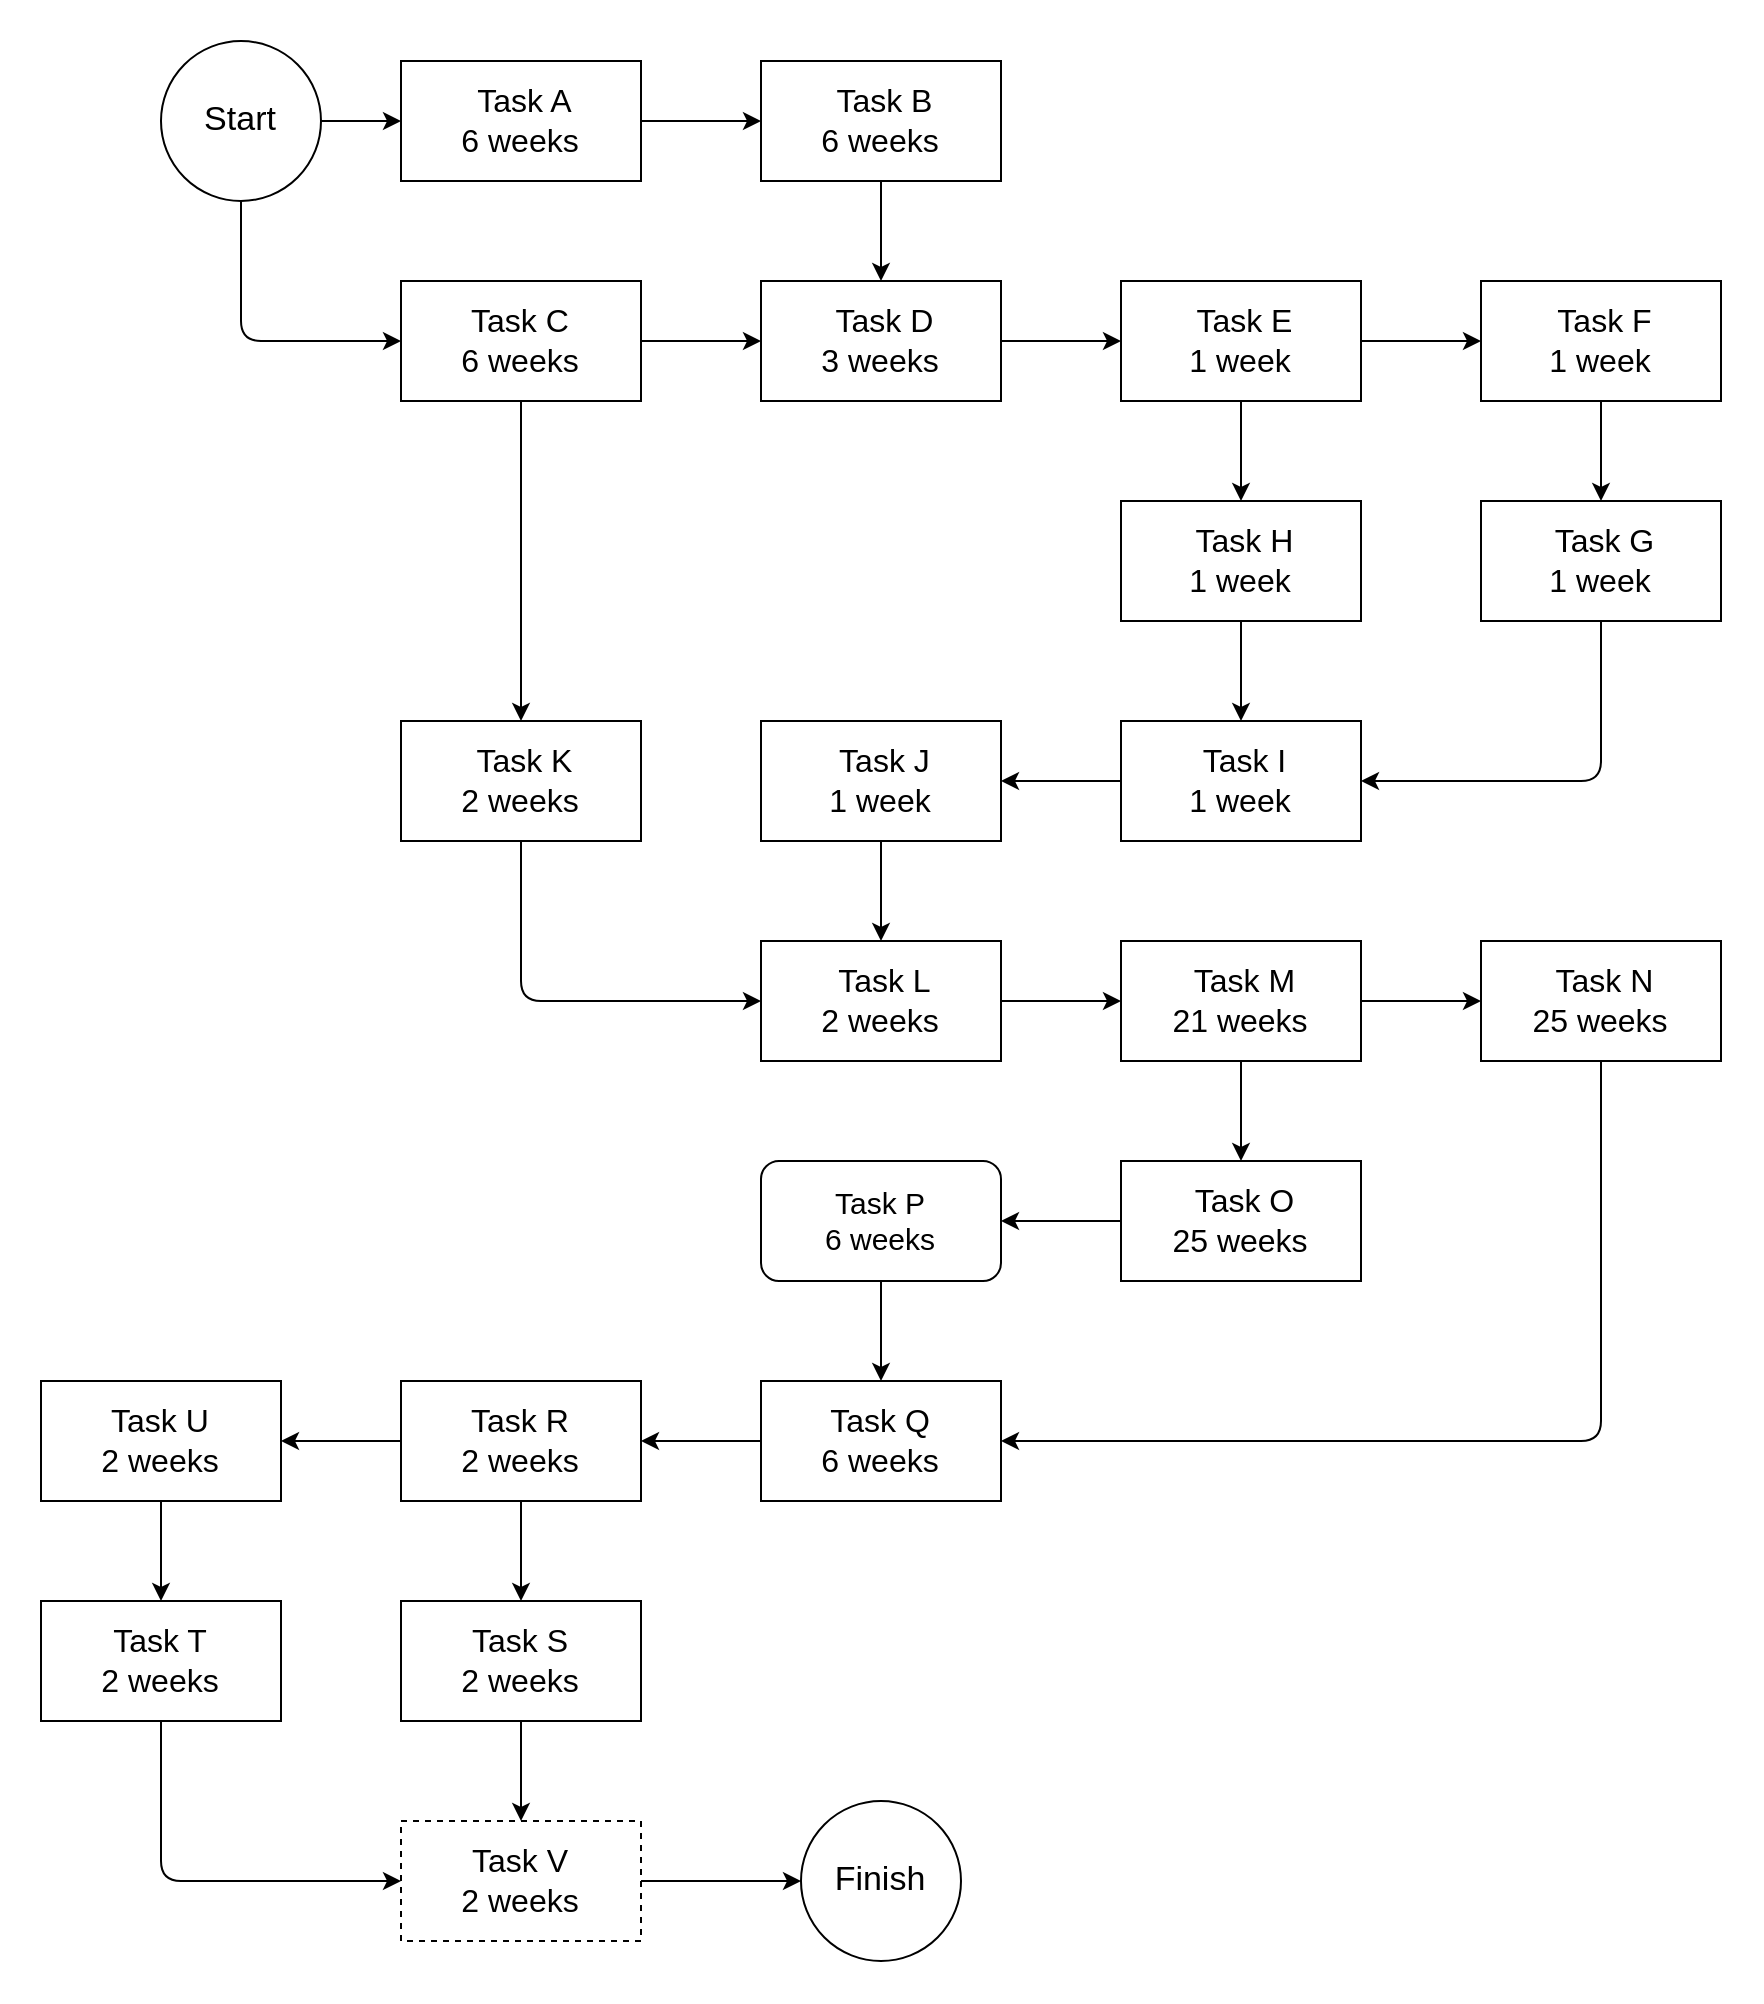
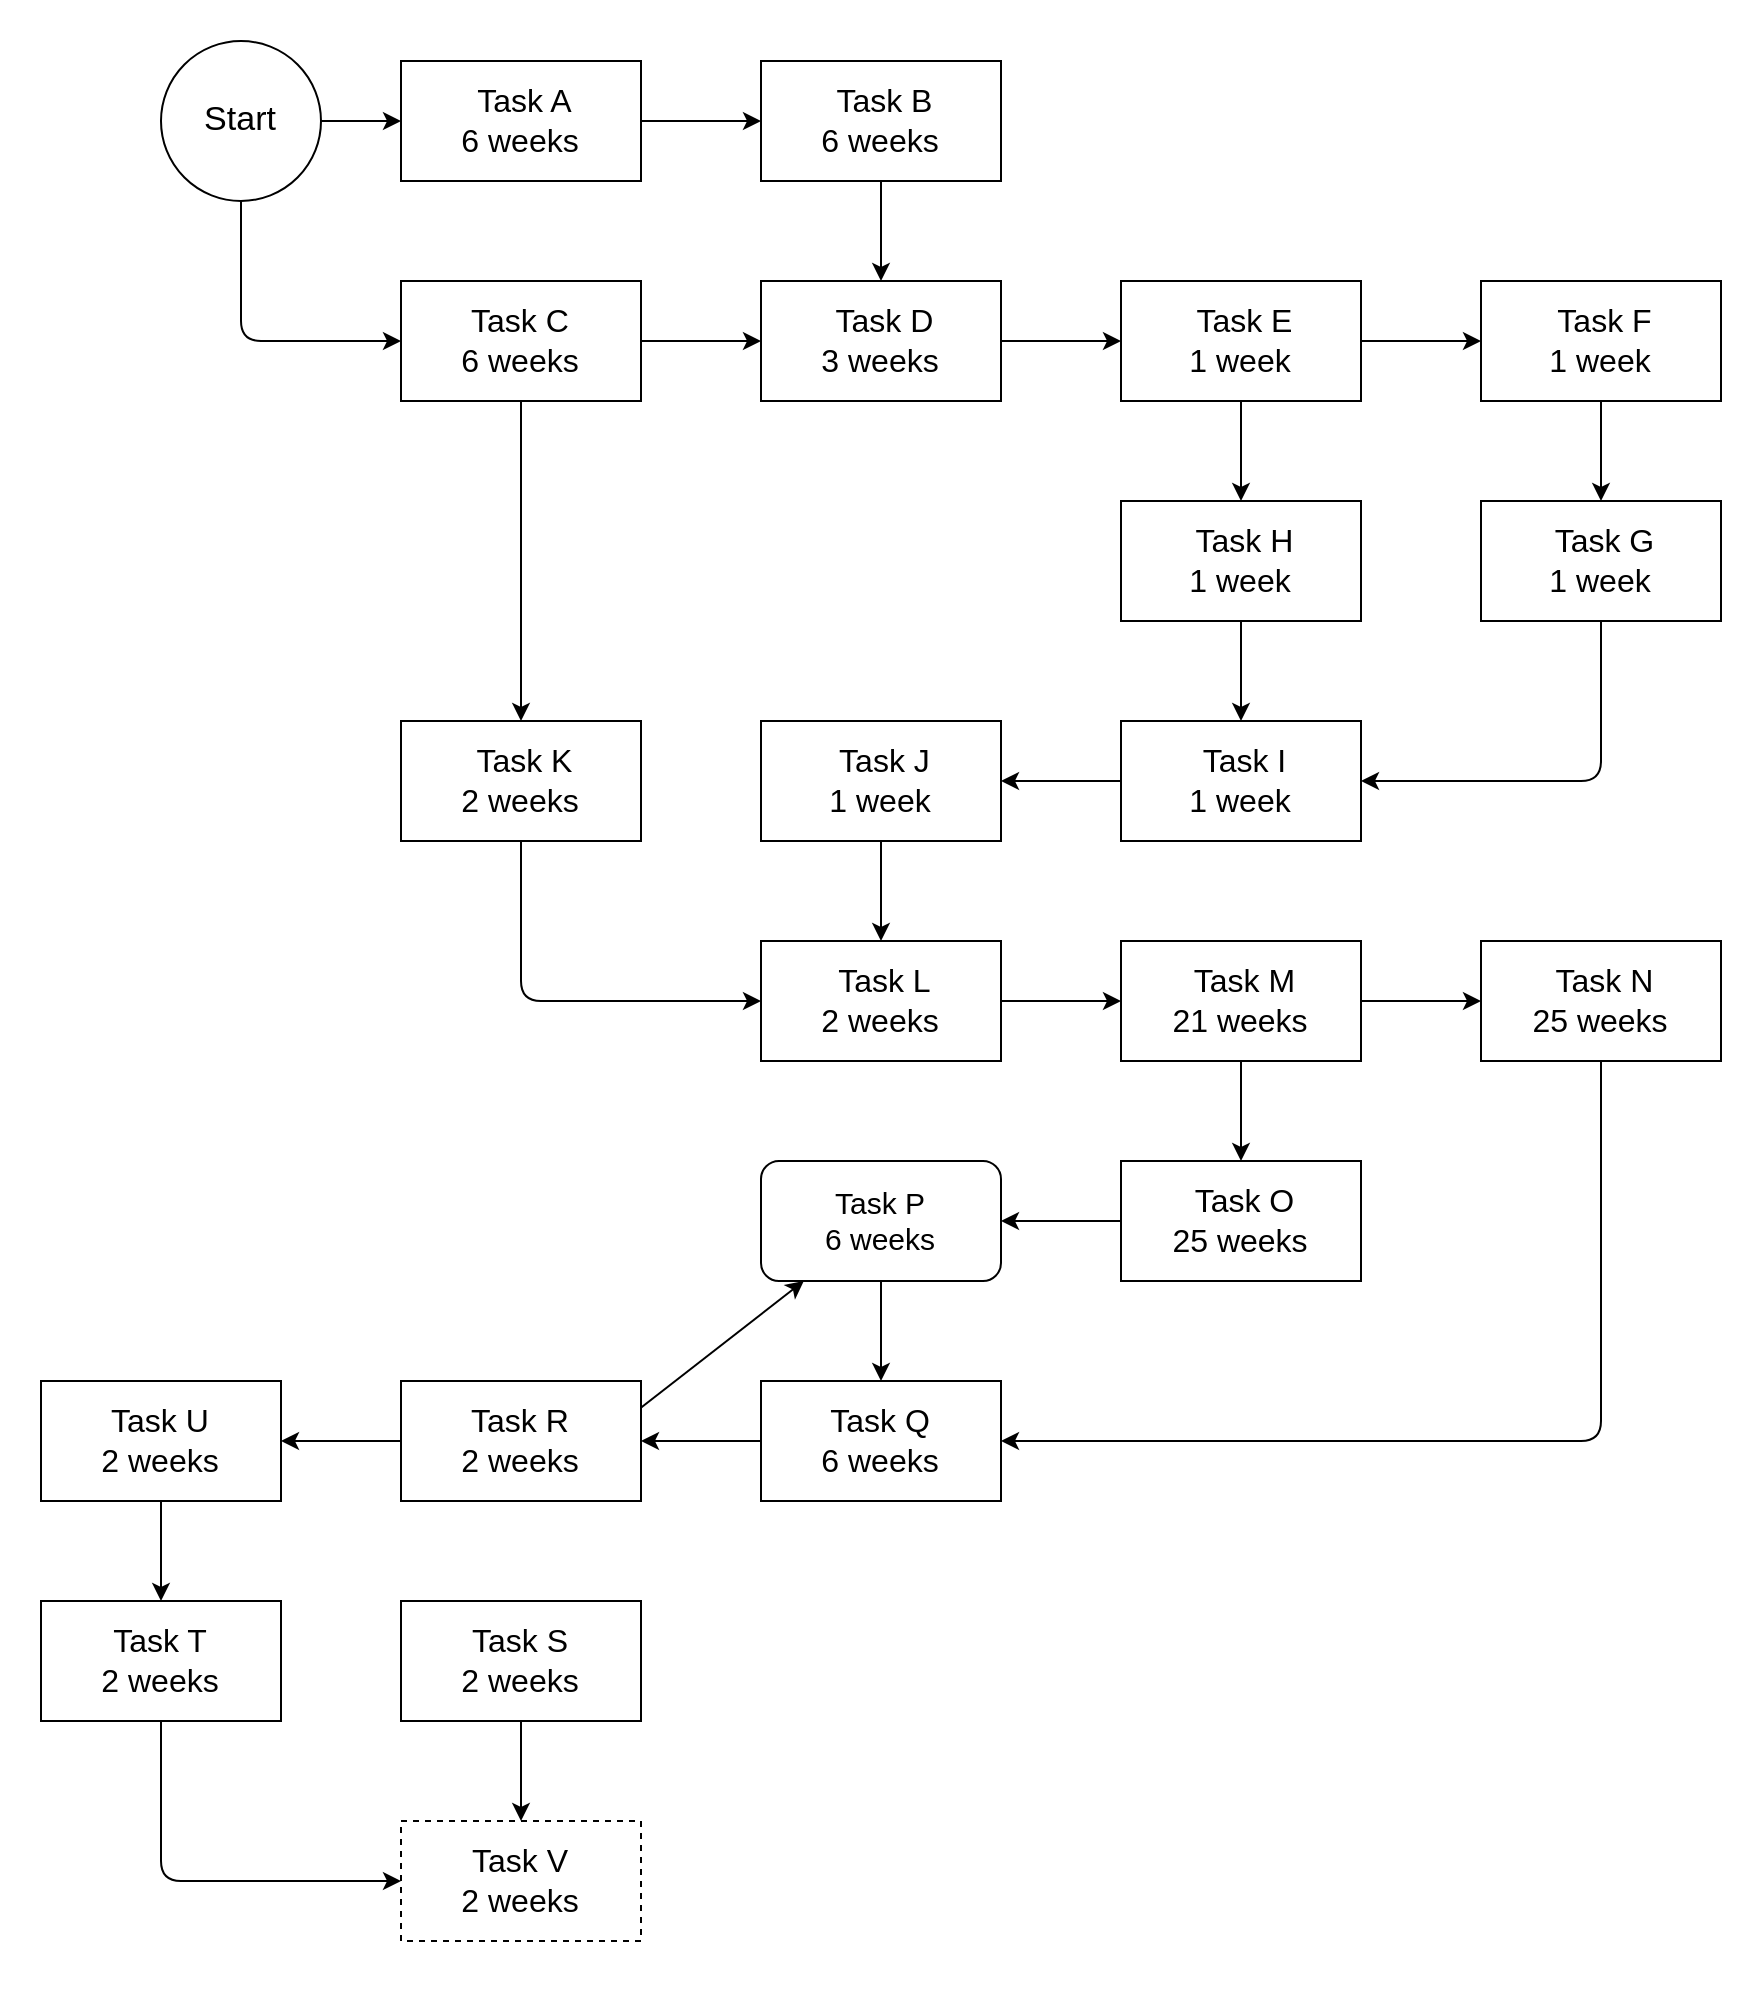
edge "Task R 2 weeks" -> "Task S 2 weeks": now "Task R 2 weeks" -> "Task P 6 weeks"
edge "Task V 2 weeks" -> "Finish": removed
node "Finish": removed
